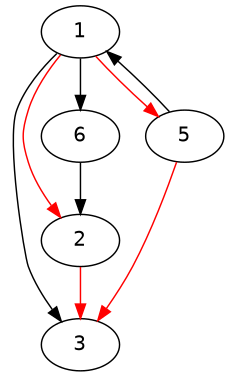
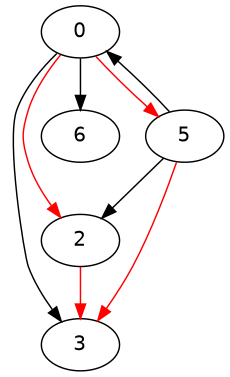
node "1": label "1" -> "0"
edge "6" -> "2": now "5" -> "2"
